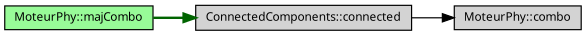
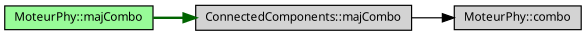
node "ConnectedComponents::connected": label "ConnectedComponents::connected" -> "ConnectedComponents::majCombo"
